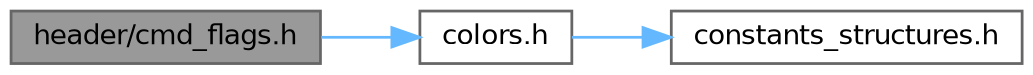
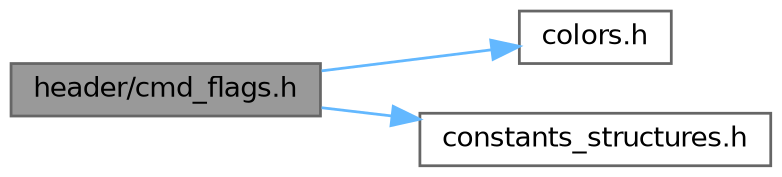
edge "colors.h" -> "constants_structures.h": now "header/cmd_flags.h" -> "constants_structures.h"
